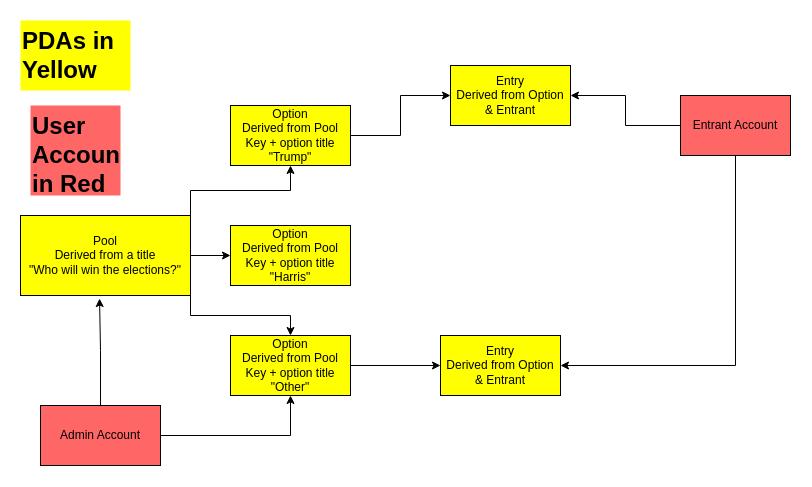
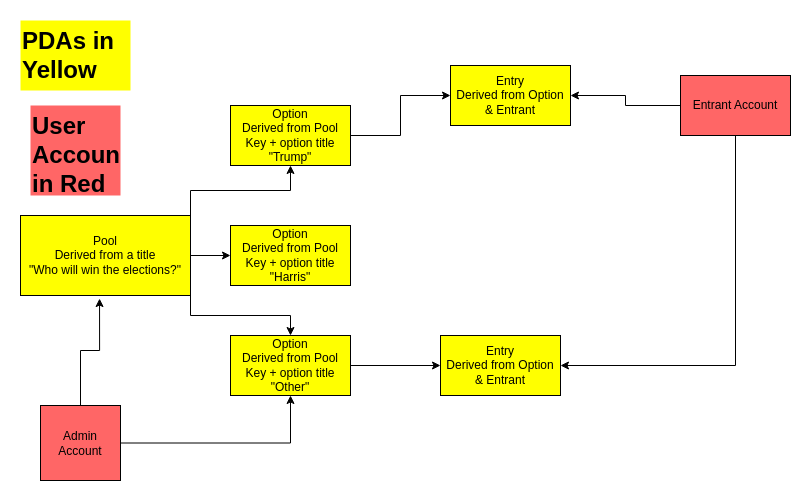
node "Entrant Account": moved (736, 126) -> (736, 106)
node "Admin Account": size 120x60 -> 80x75
